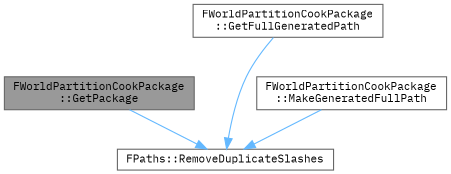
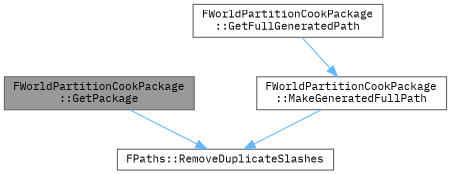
edge "FWorldPartitionCookPackage ::GetFullGeneratedPath" -> "FPaths::RemoveDuplicateSlashes": now "FWorldPartitionCookPackage ::GetFullGeneratedPath" -> "FWorldPartitionCookPackage ::MakeGeneratedFullPath"
